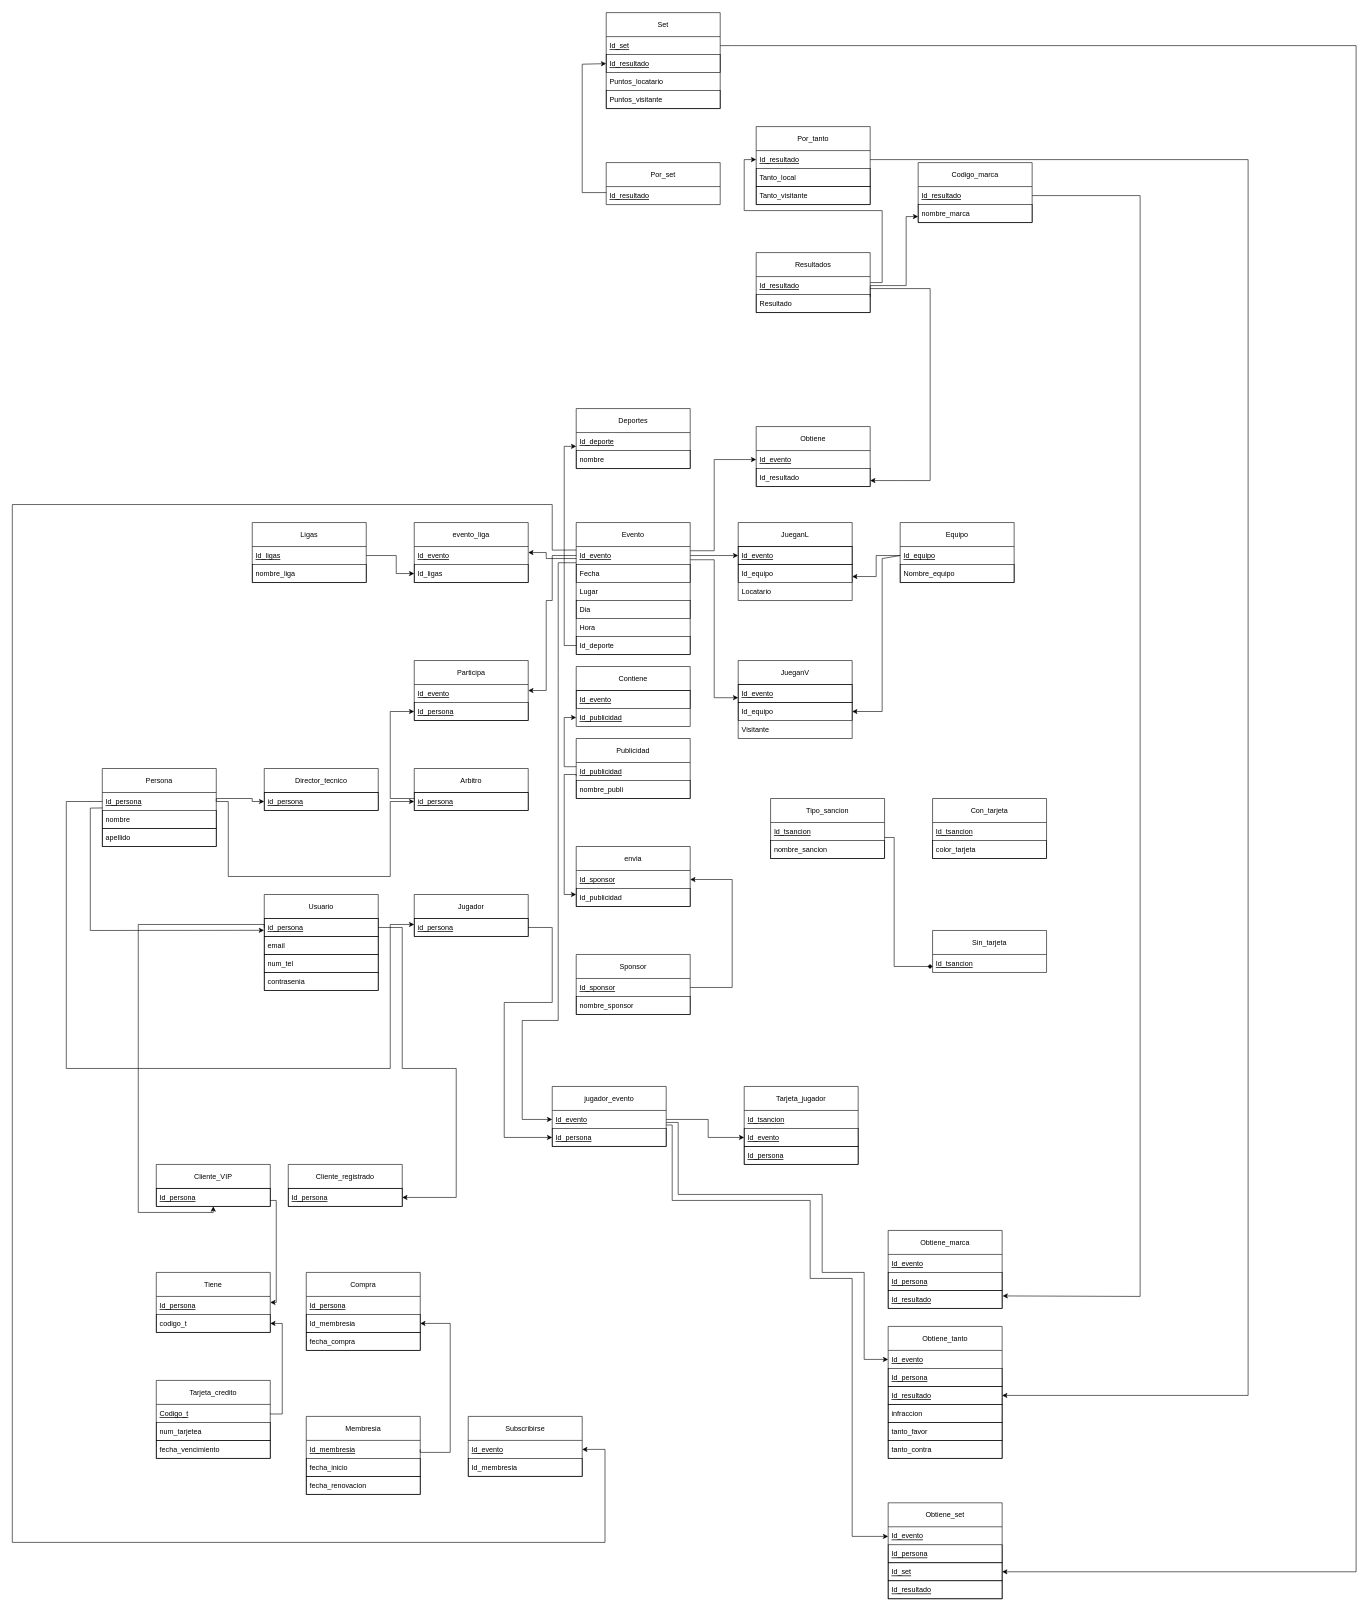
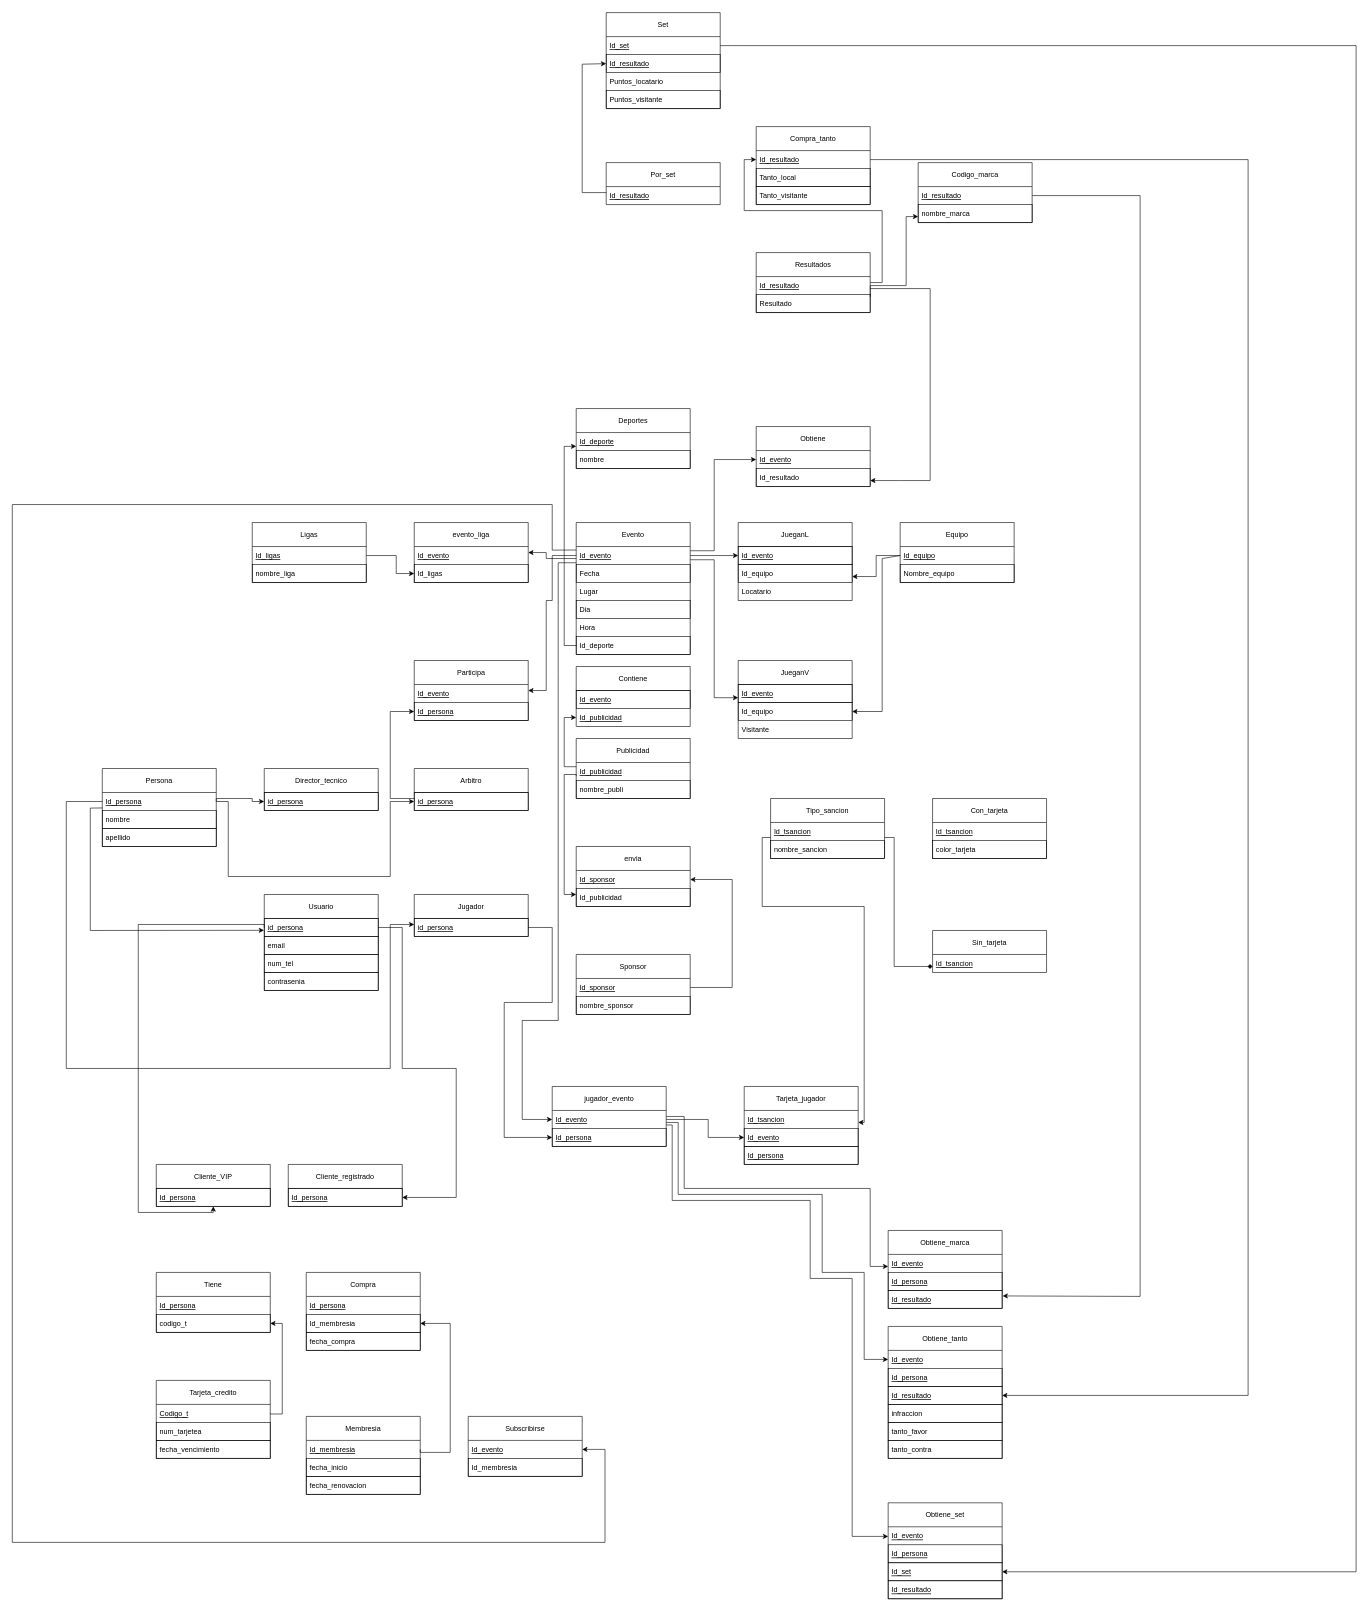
node "Por_tanto": label "Por_tanto" -> "Compra_tanto"
edge "Tipo_sancion" -> "Tarjeta_jugador": added
edge "jugador_evento" -> "Obtiene_marca": added
edge "Cliente_VIP" -> "Tiene": removed
